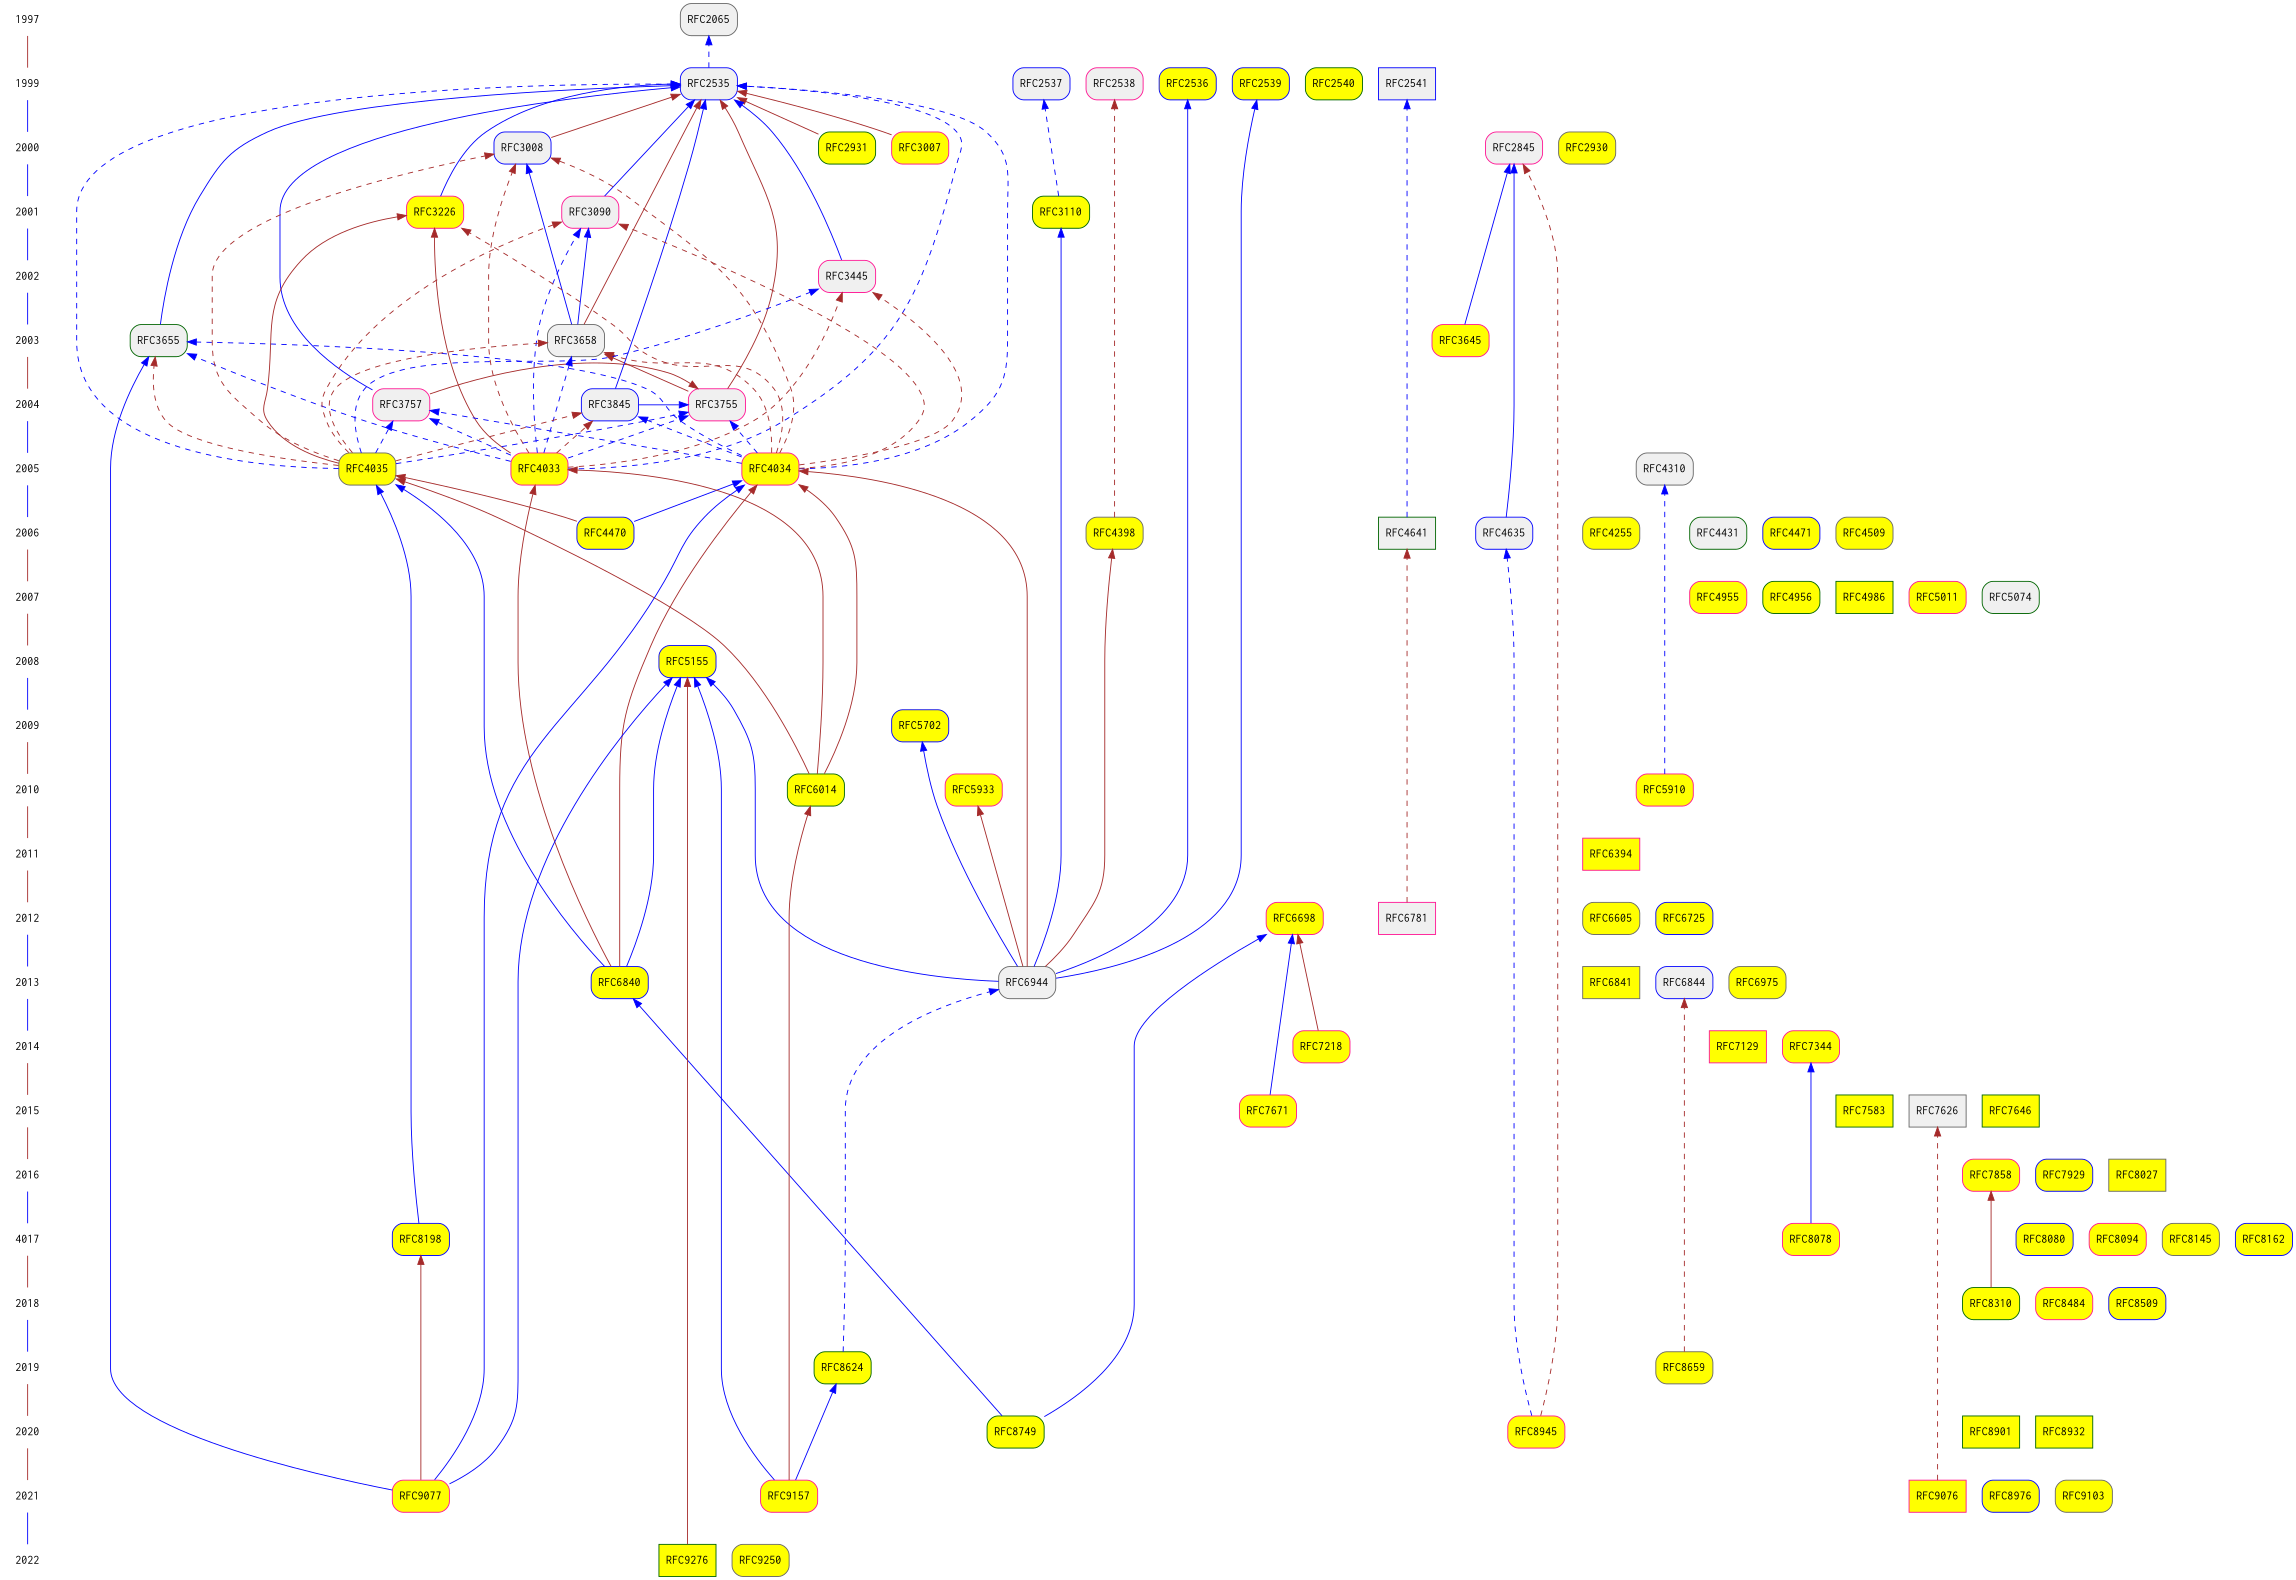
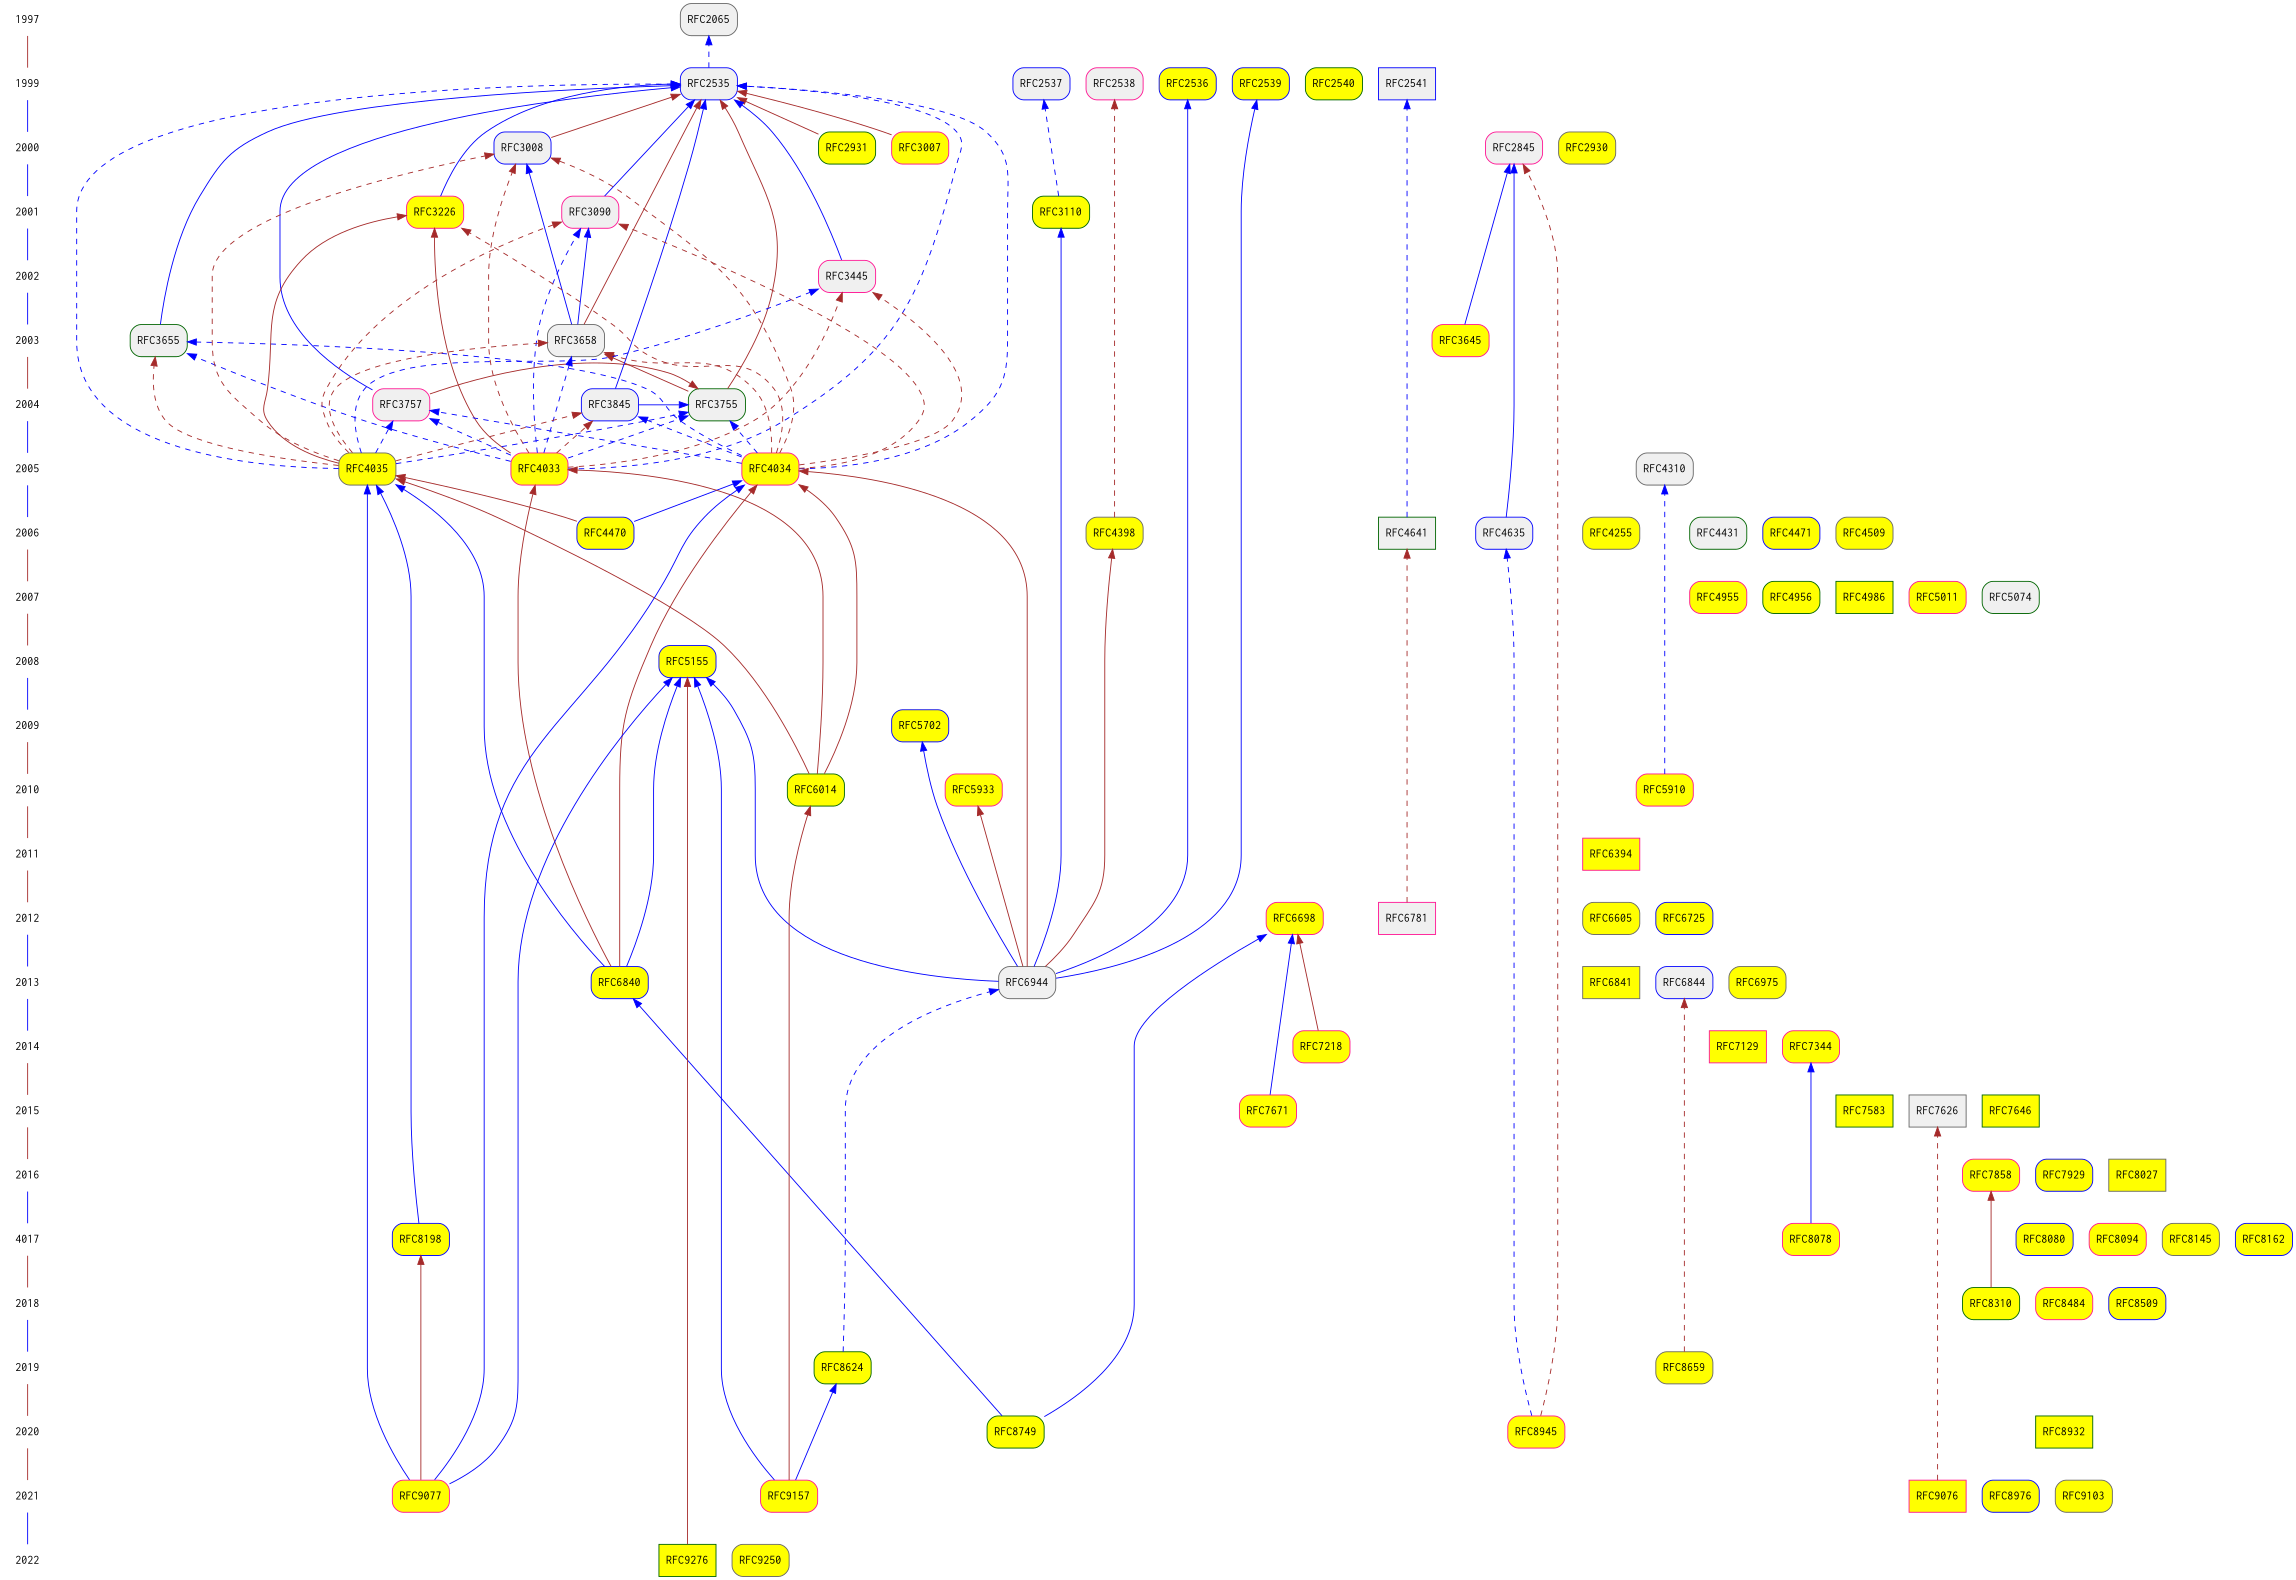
node "RFC3755": color deeppink -> darkgreen
edge "RFC9077" -> "RFC3655": now "RFC9077" -> "RFC4035"
node "RFC8901": removed
